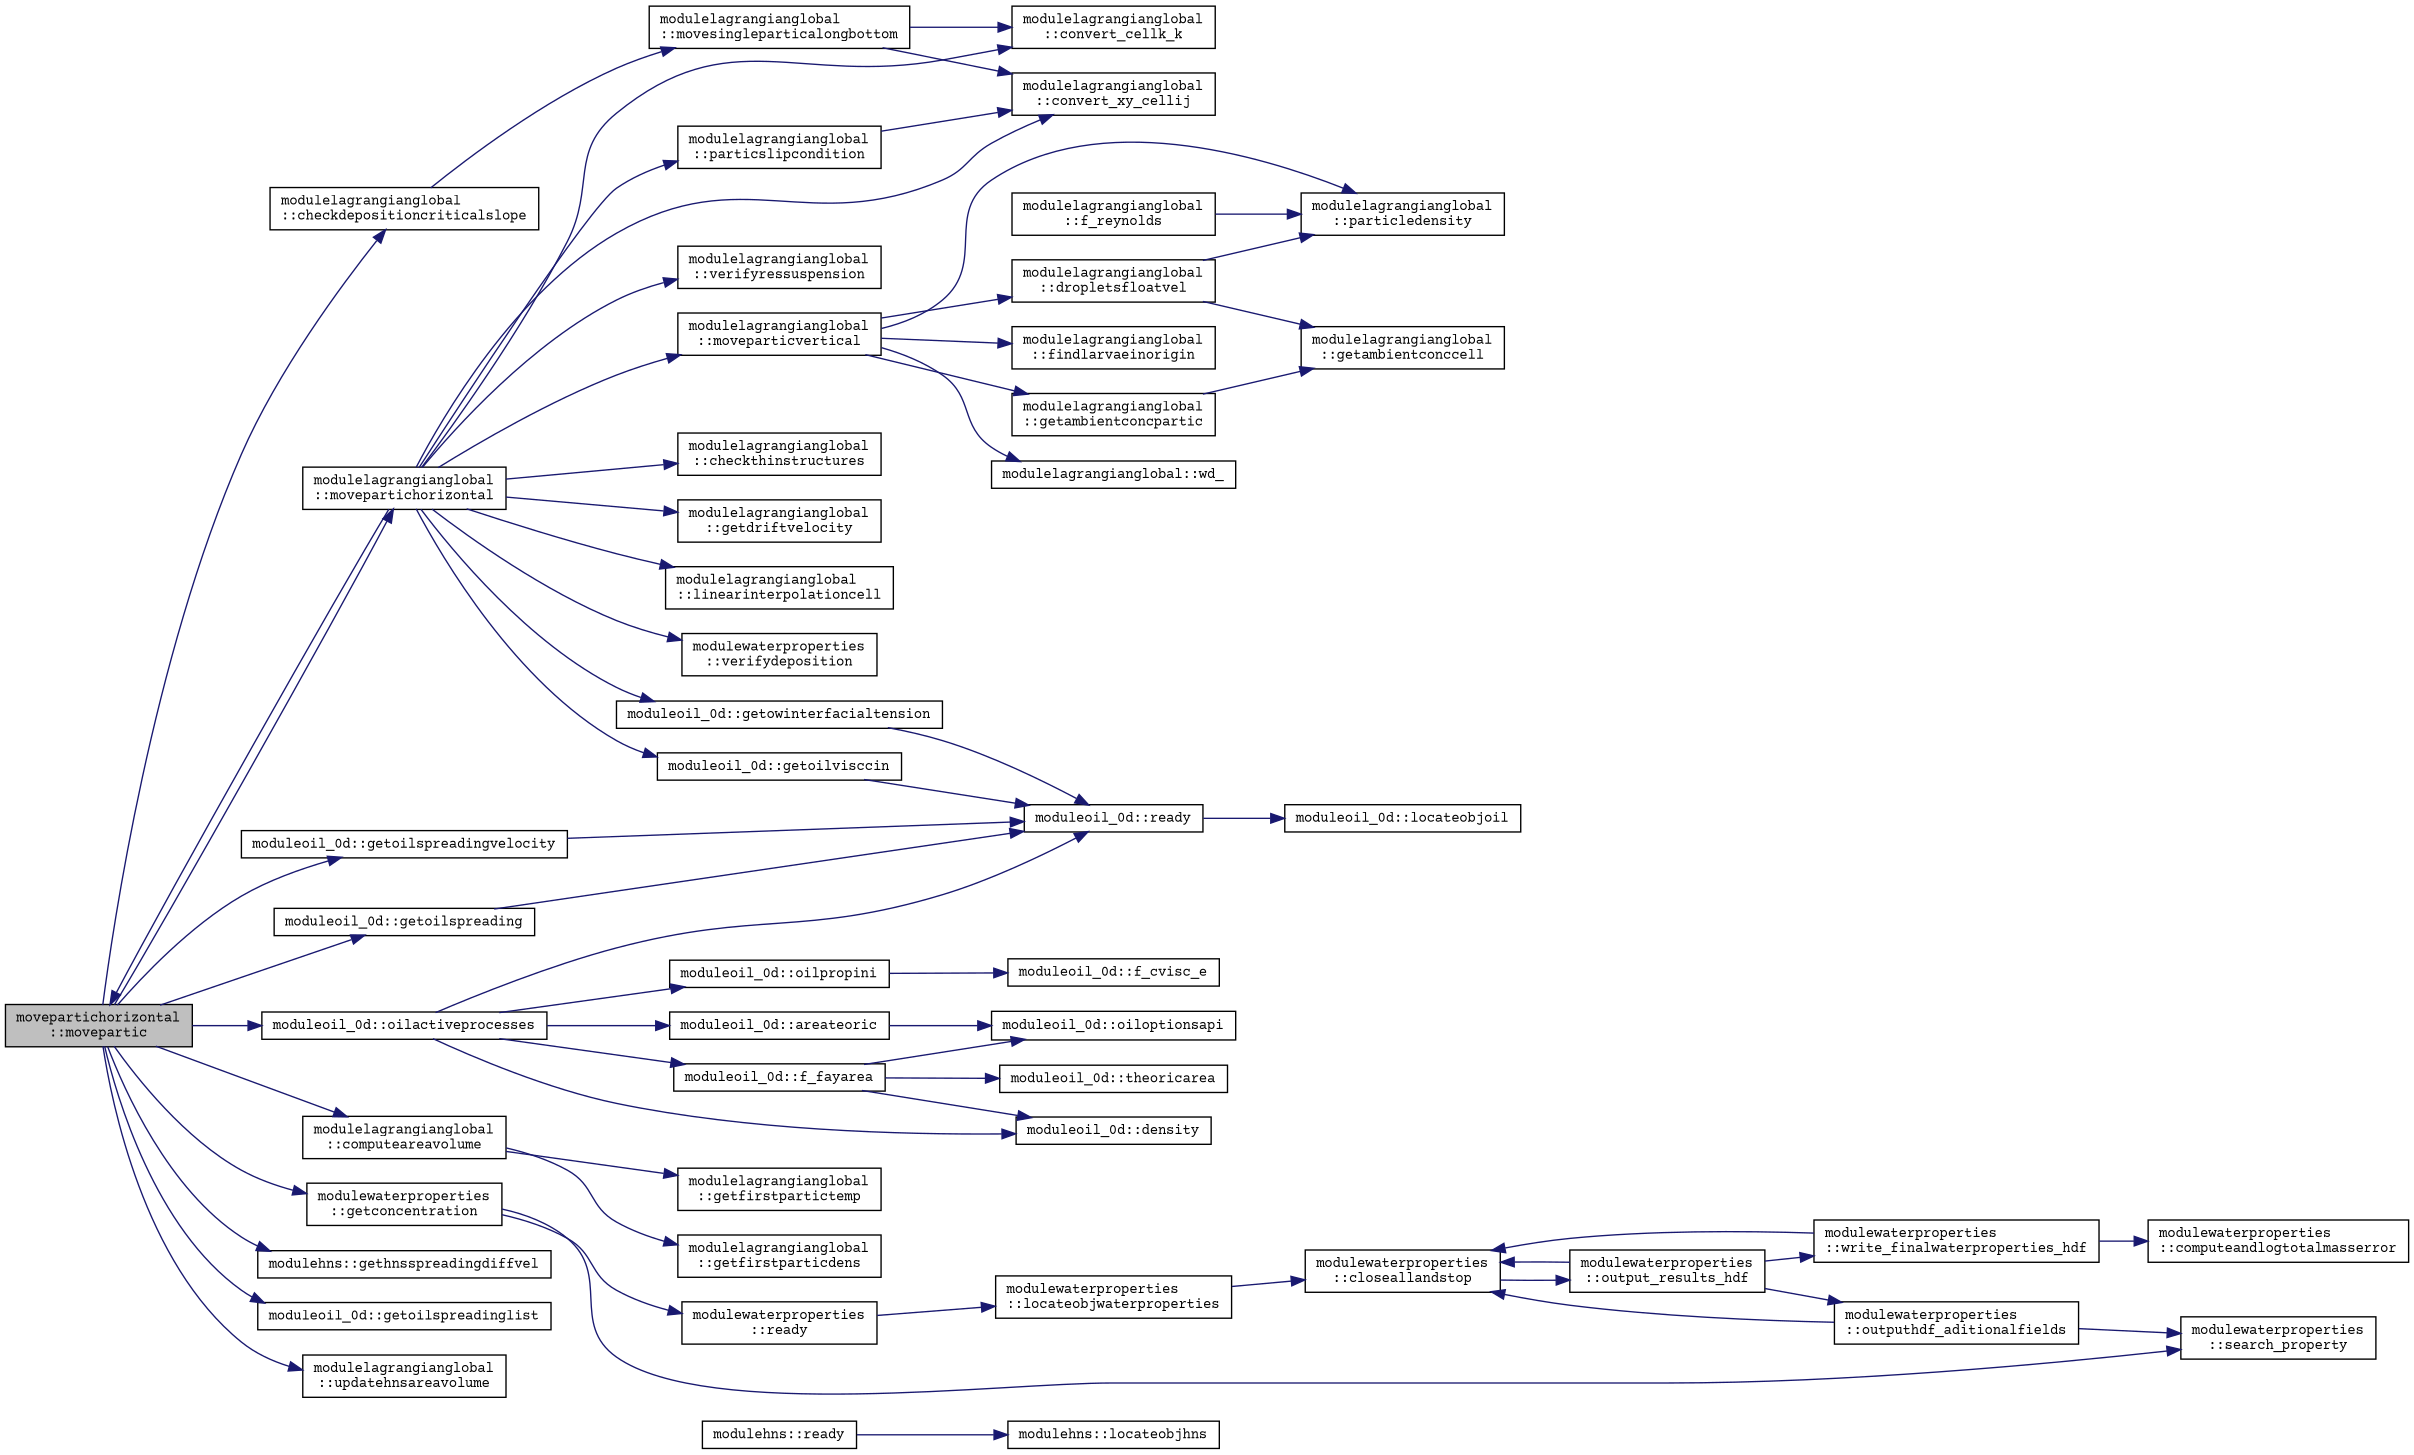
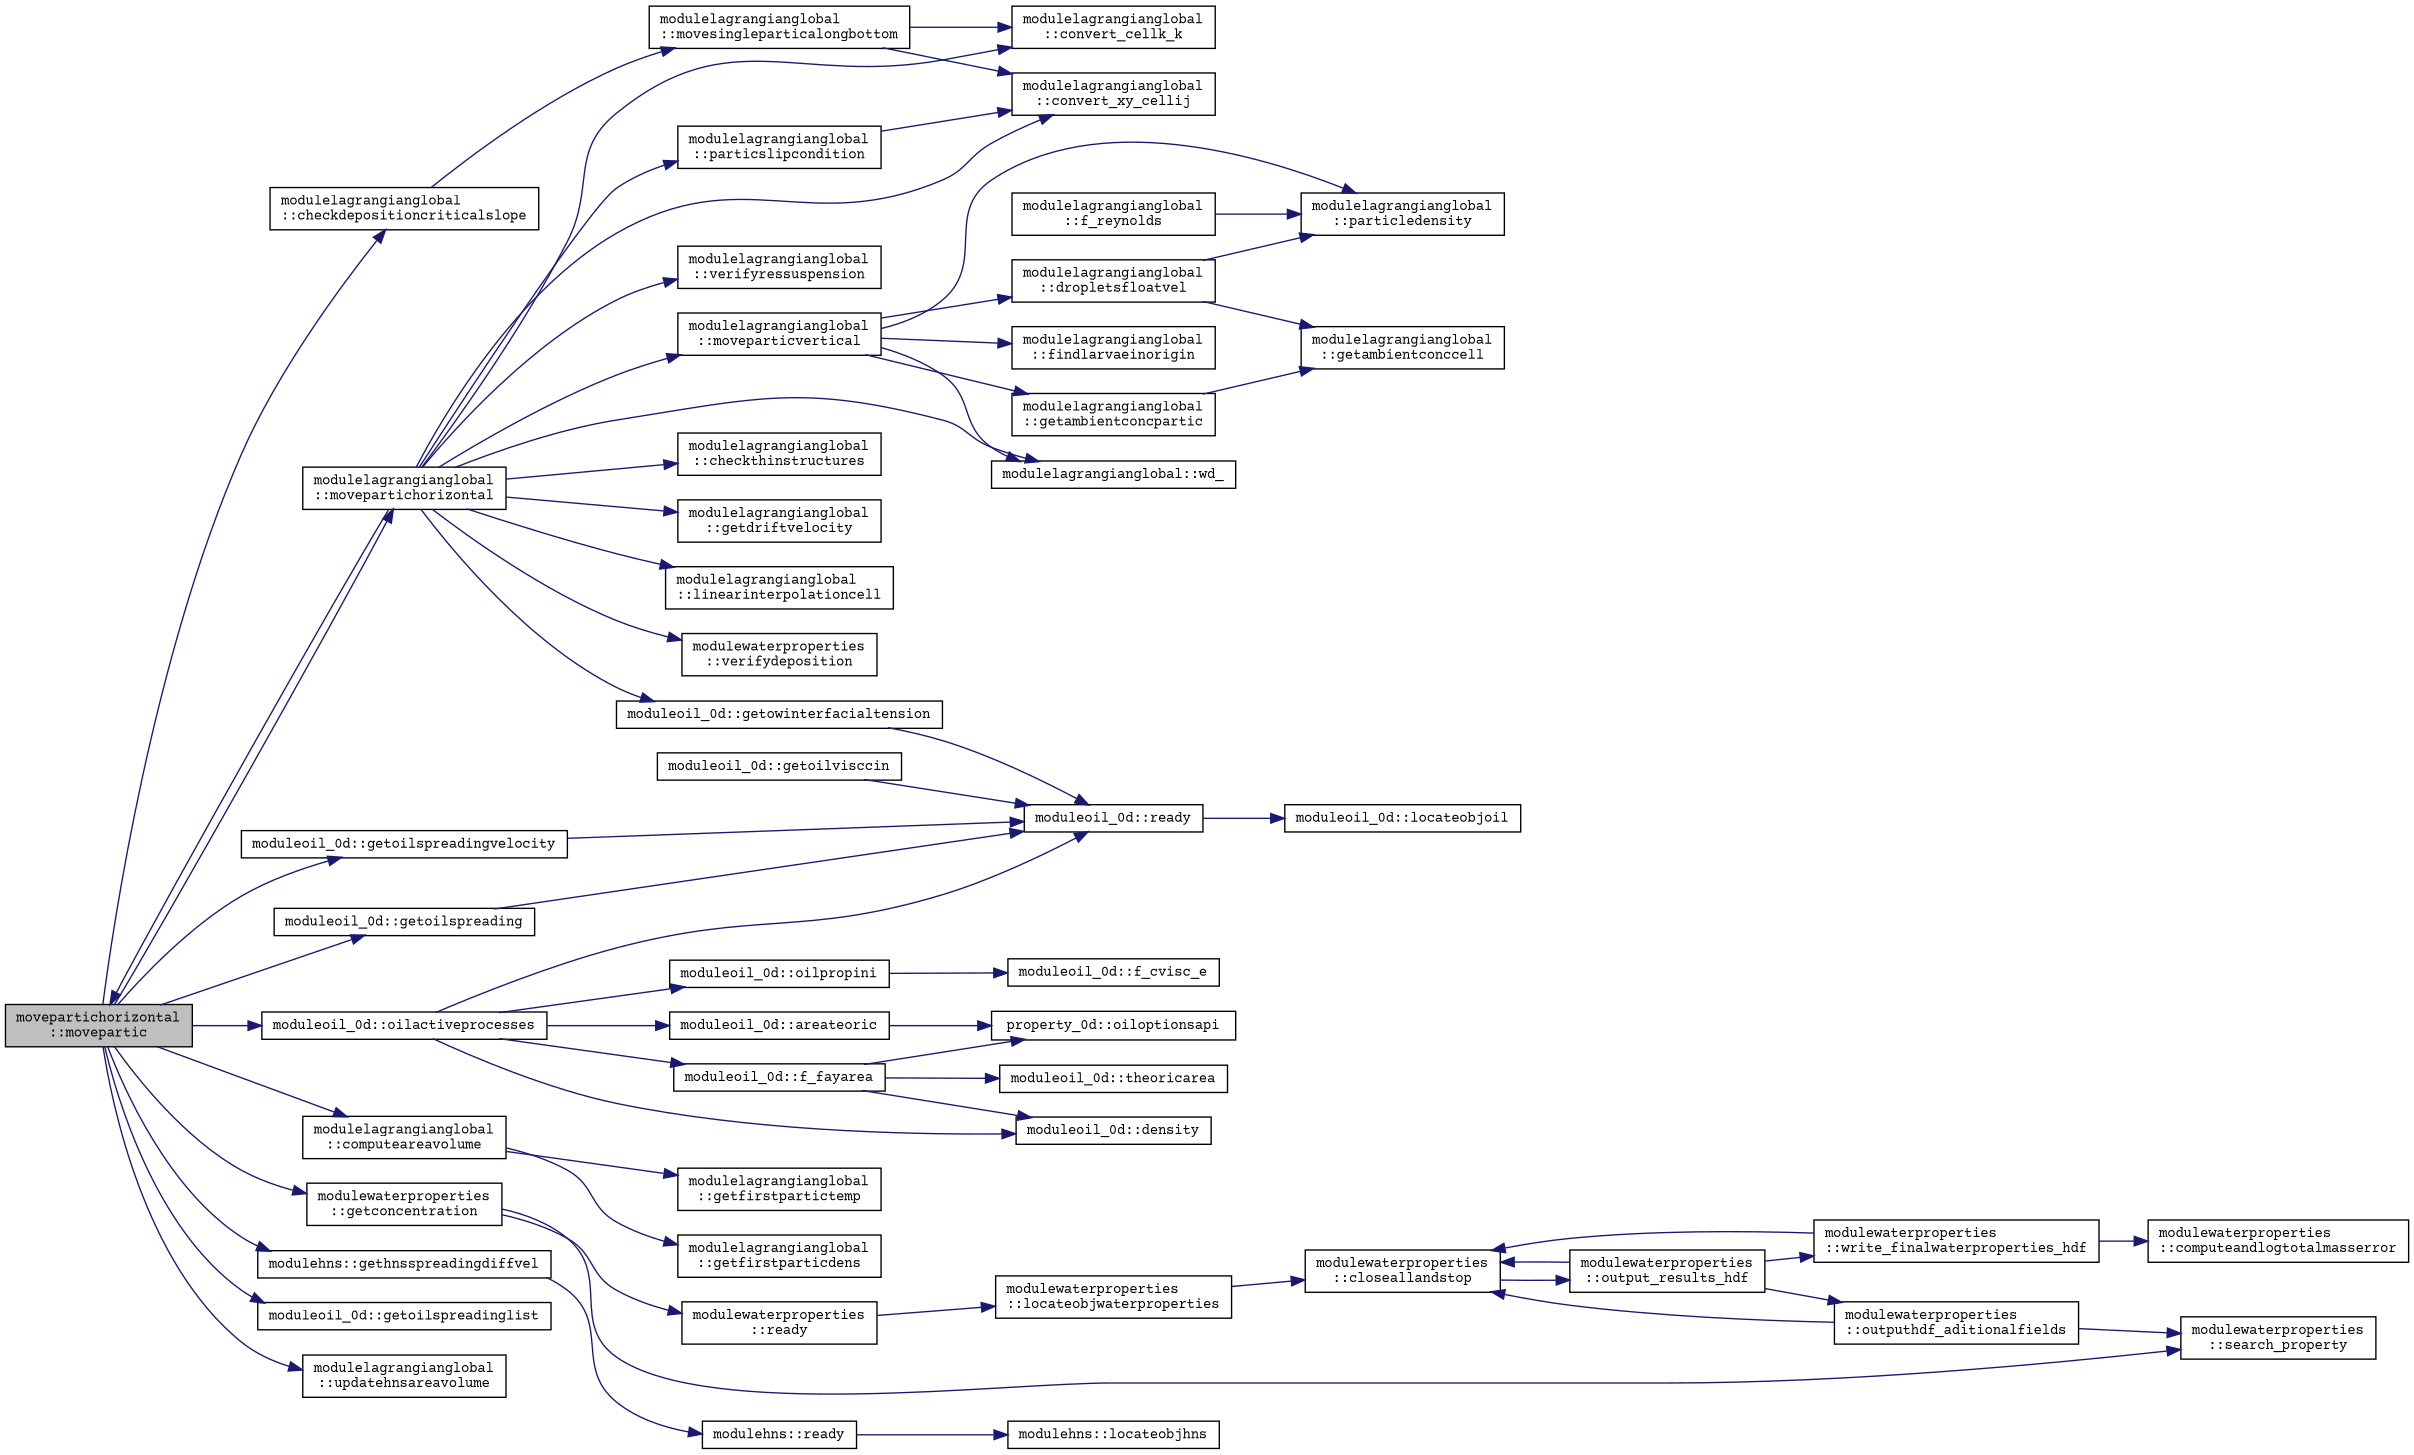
edge "modulelagrangianglobal ::movepartichorizontal" -> "moduleoil_0d::getoilvisccin": now "modulelagrangianglobal ::movepartichorizontal" -> "modulelagrangianglobal::wd_"
node "moduleoil_0d::oiloptionsapi": label "moduleoil_0d::oiloptionsapi" -> "property_0d::oiloptionsapi"
edge "modulehns::gethnsspreadingdiffvel" -> "modulehns::ready": added
